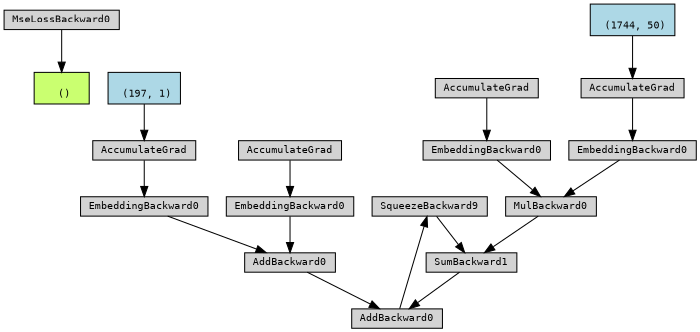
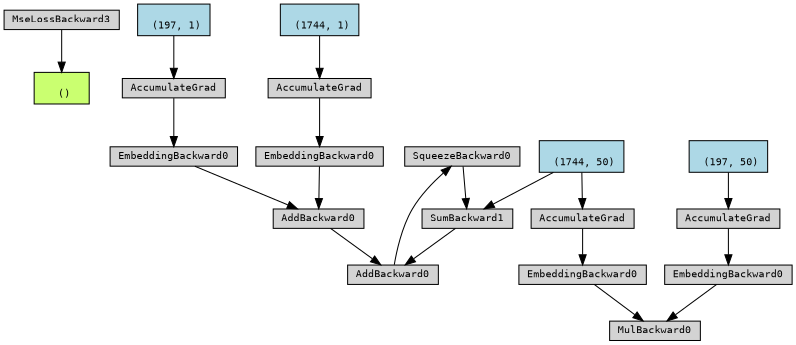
node "MseLossBackward0": label "MseLossBackward0" -> "MseLossBackward3"
node "(1744, 1)": added
node "(197, 50)": added
node "SqueezeBackward9": label "SqueezeBackward9" -> "SqueezeBackward0"
edge "MulBackward0" -> "SumBackward1": now "(1744, 50)" -> "SumBackward1"
